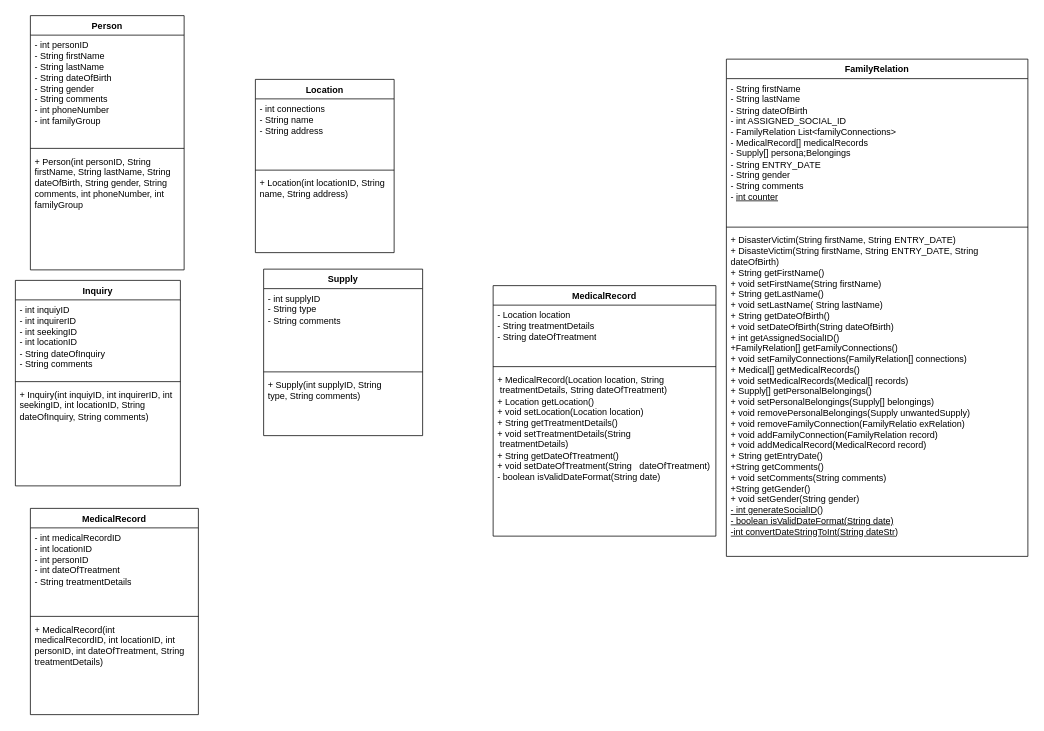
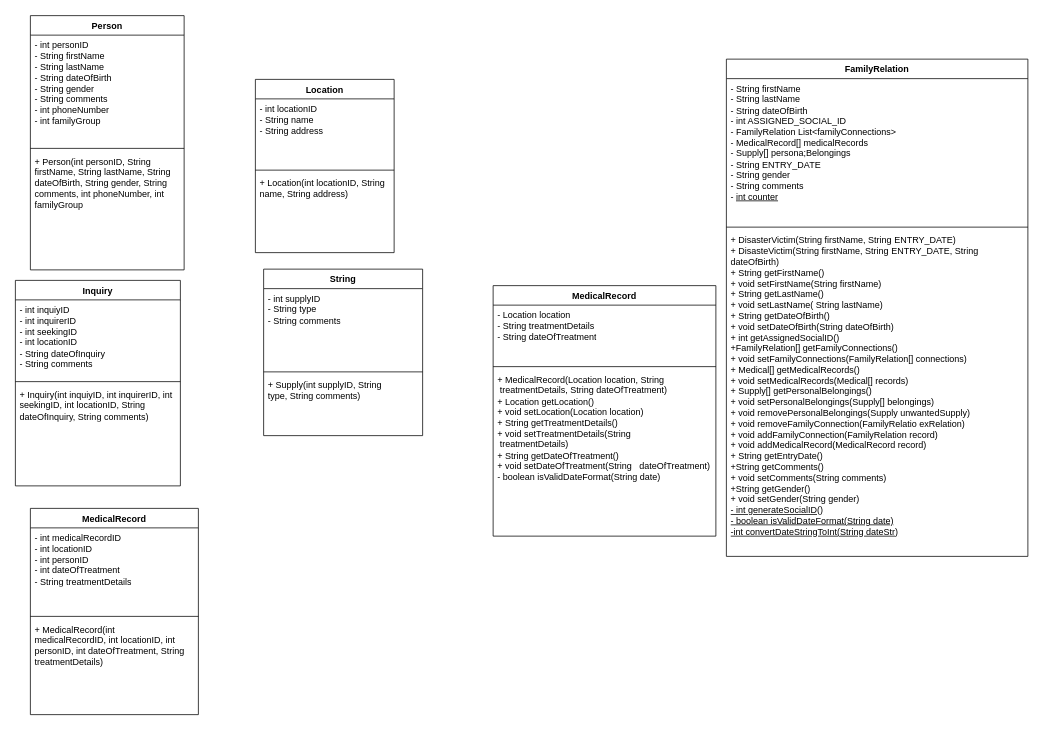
node "- int connections - String name - String address": label "- int connections - String name - String address" -> "- int locationID - String name - String address"
node "Supply": label "Supply" -> "String"
